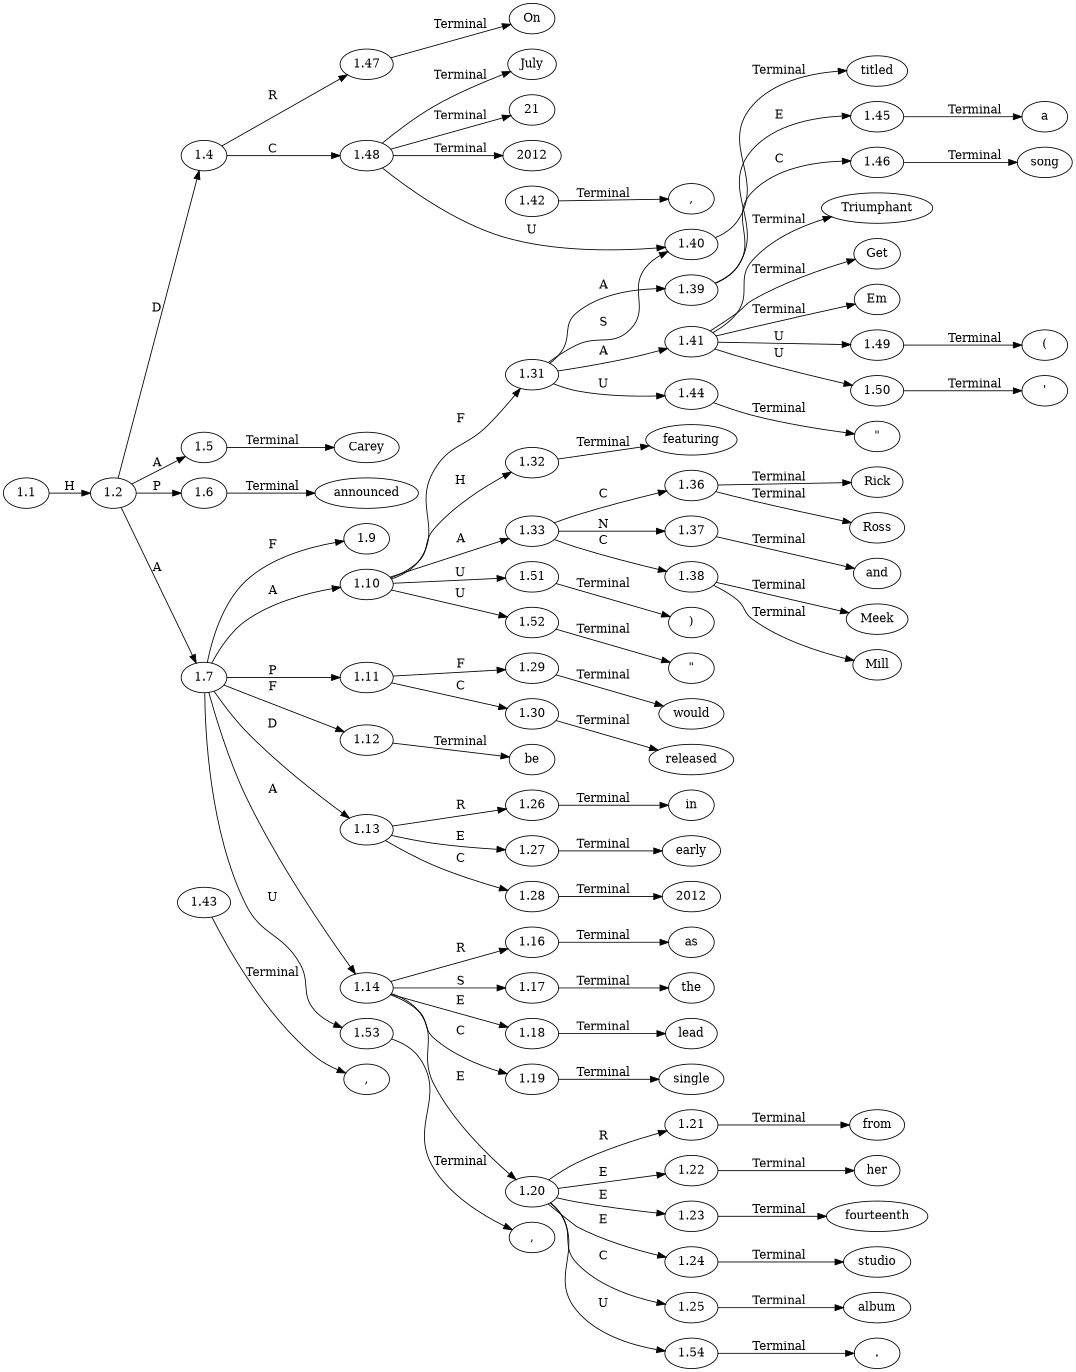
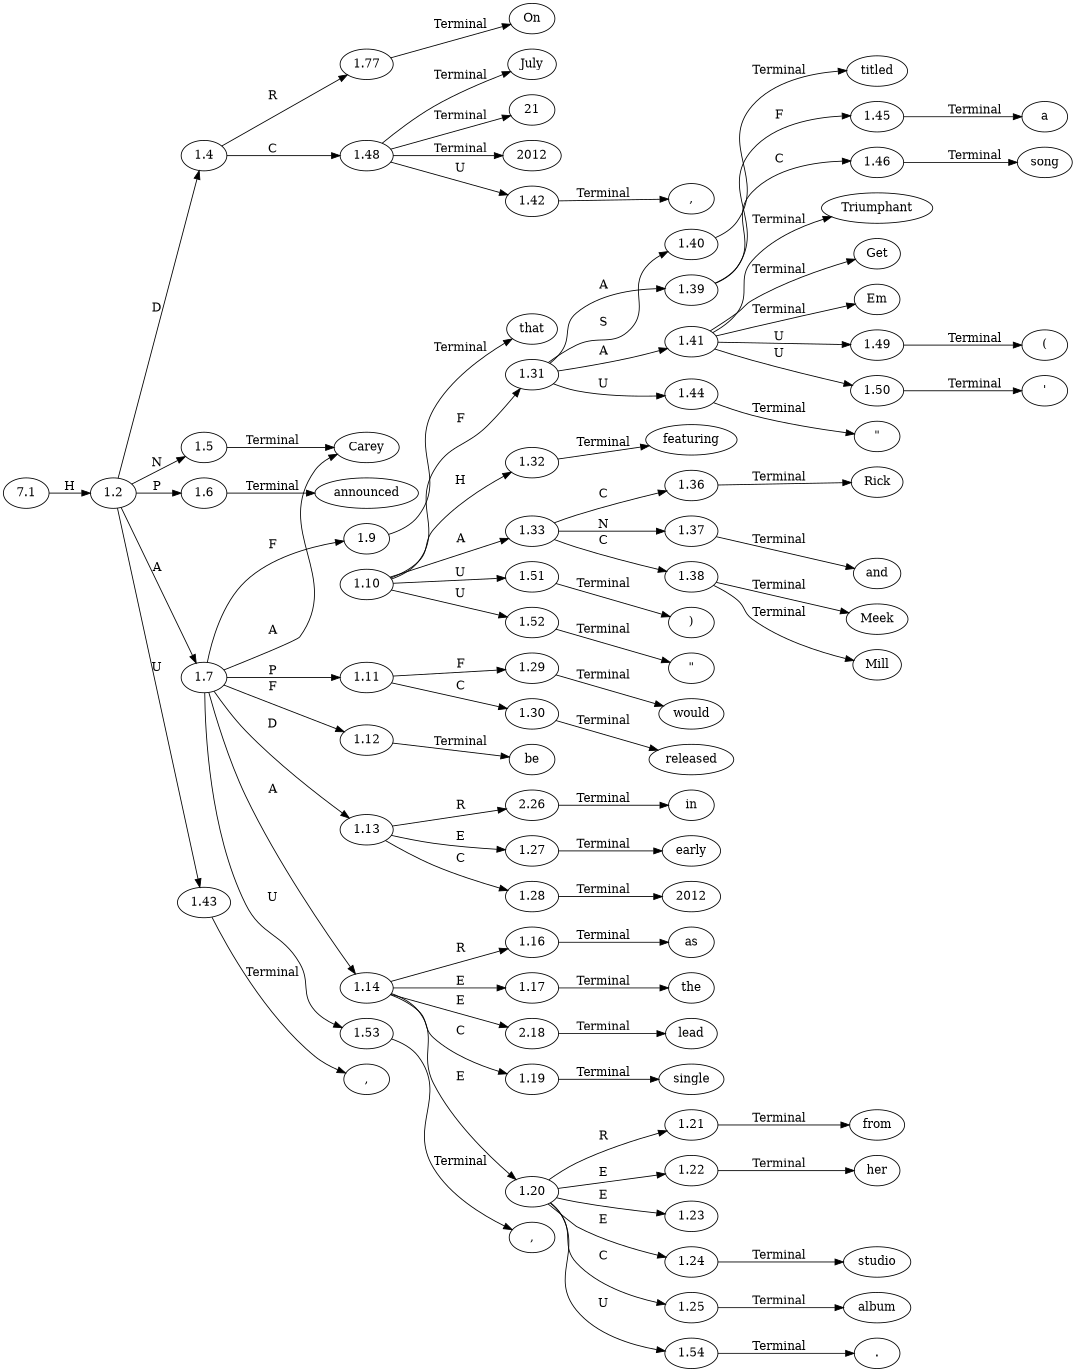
node "1.47": label "1.47" -> "1.77"
edge "1.39" -> "1.45": label "E" -> "F"
edge "1.48" -> "1.40": now "1.48" -> "1.42"
node "that": added
edge "1.2" -> "1.5": label "A" -> "N"
node "1.1": label "1.1" -> "7.1"
node "Ross": removed
edge "1.7" -> "1.10": now "1.7" -> "Carey"
edge "1.2" -> "1.43": added, label "U"
node "1.26": label "1.26" -> "2.26"
edge "1.14" -> "1.17": label "S" -> "E"
node "1.18": label "1.18" -> "2.18"
node "fourteenth": removed
